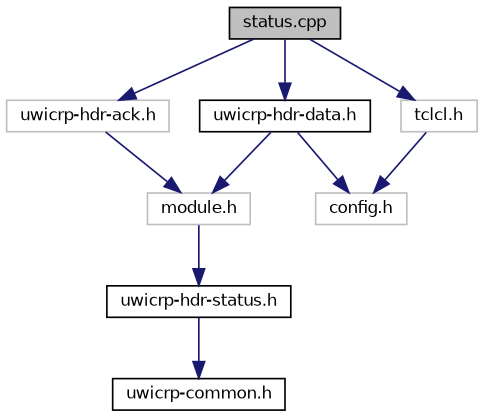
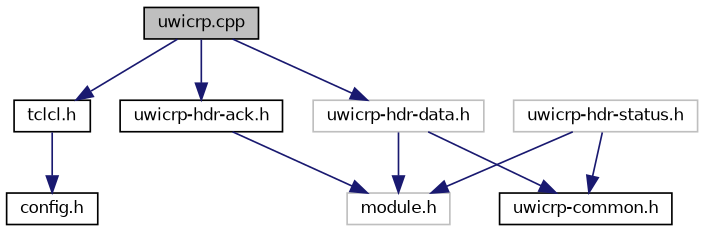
node "status.cpp": label "status.cpp" -> "uwicrp.cpp"
node "uwicrp-hdr-ack.h": color grey75 -> black
node "uwicrp-hdr-data.h": color black -> grey75
node "tclcl.h": color grey75 -> black
edge "uwicrp-hdr-data.h" -> "config.h": now "uwicrp-hdr-data.h" -> "uwicrp-common.h"
node "config.h": color grey75 -> black
edge "module.h" -> "uwicrp-hdr-status.h": reversed
node "uwicrp-hdr-status.h": color black -> grey75
